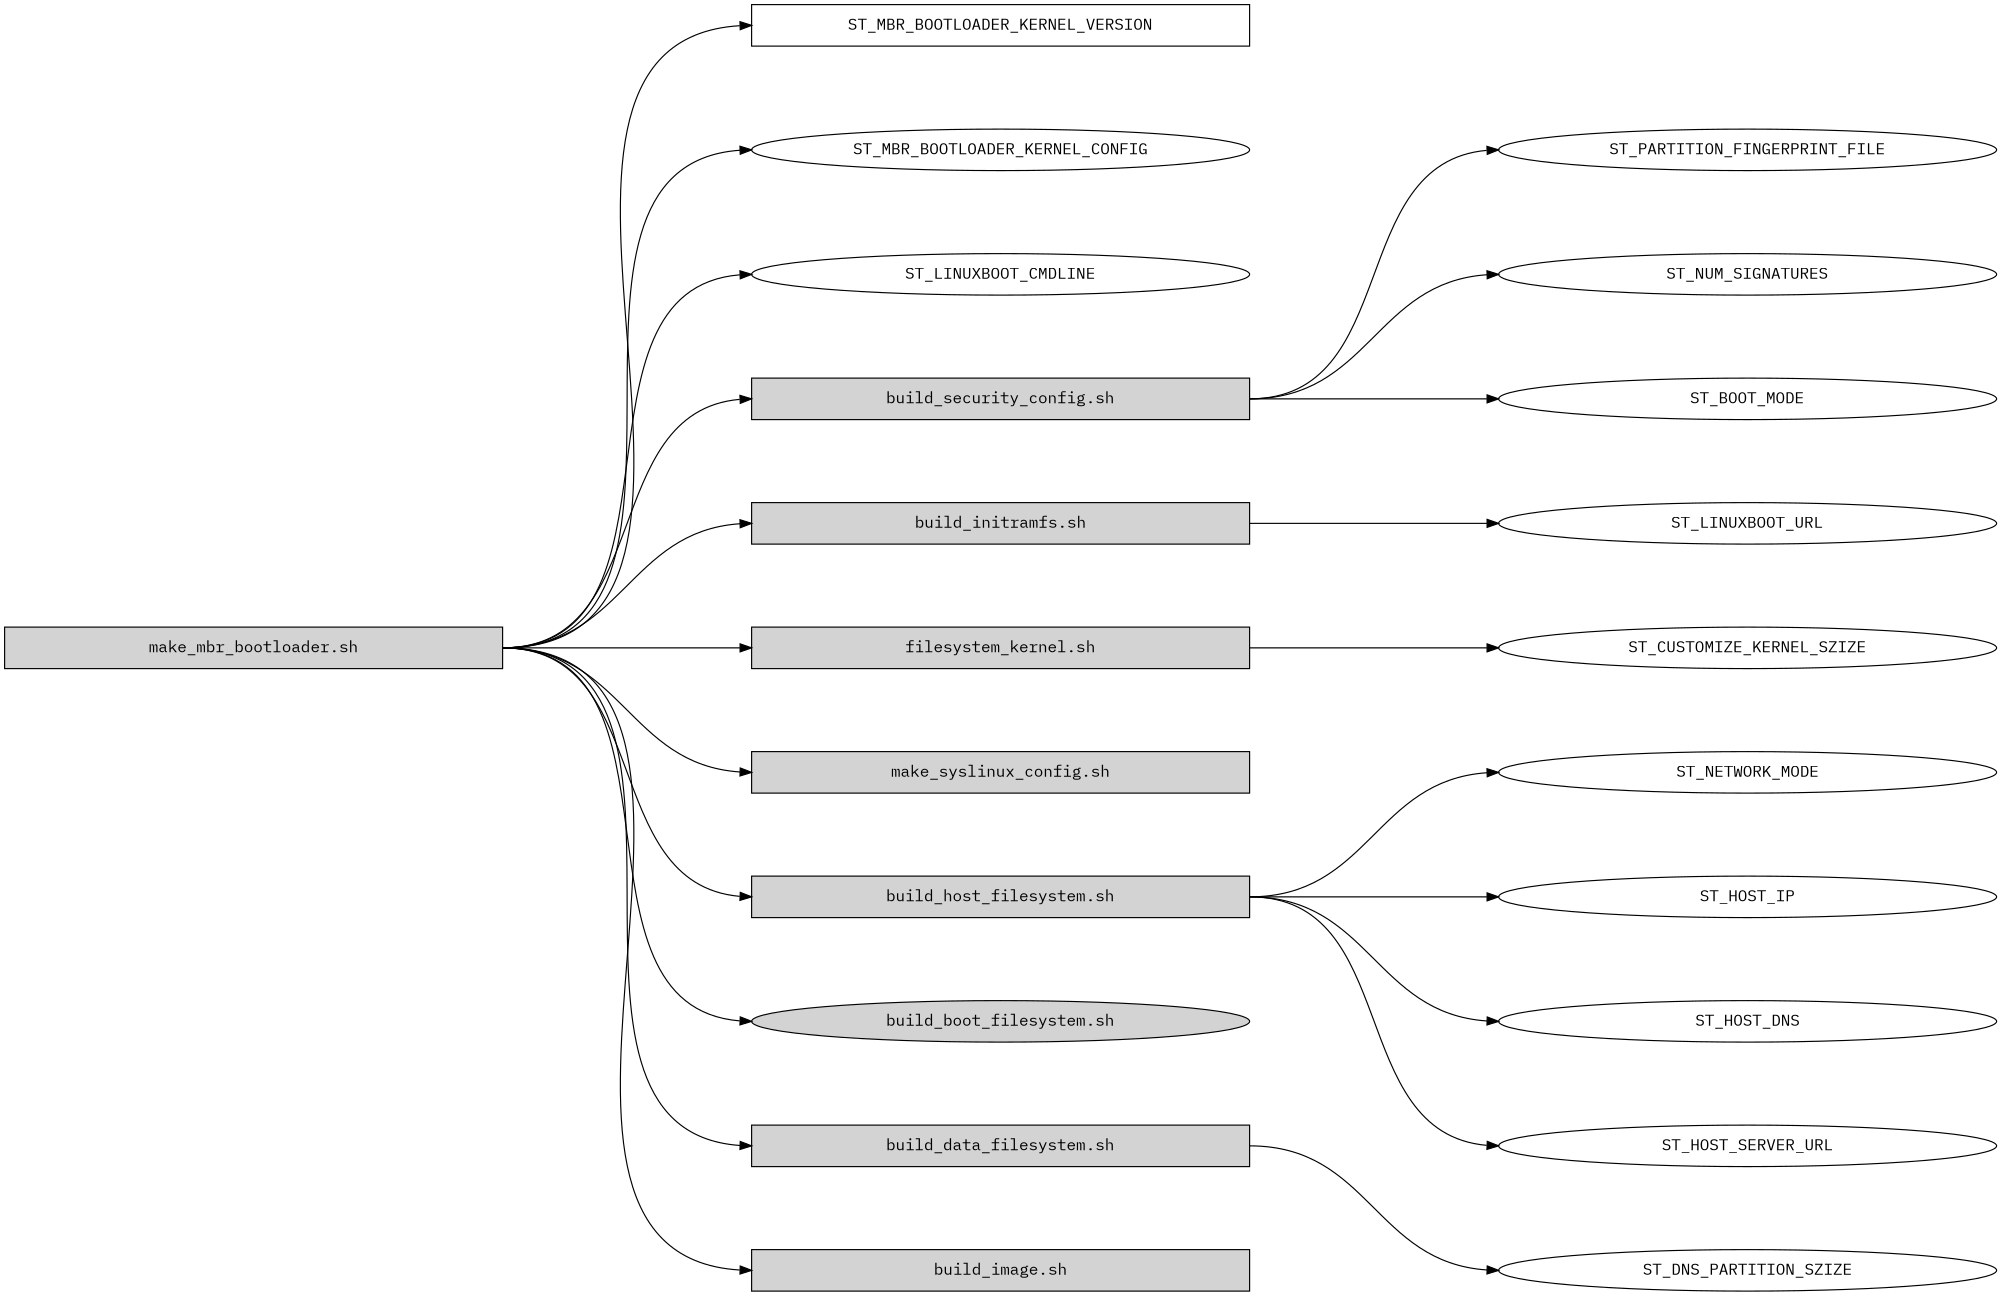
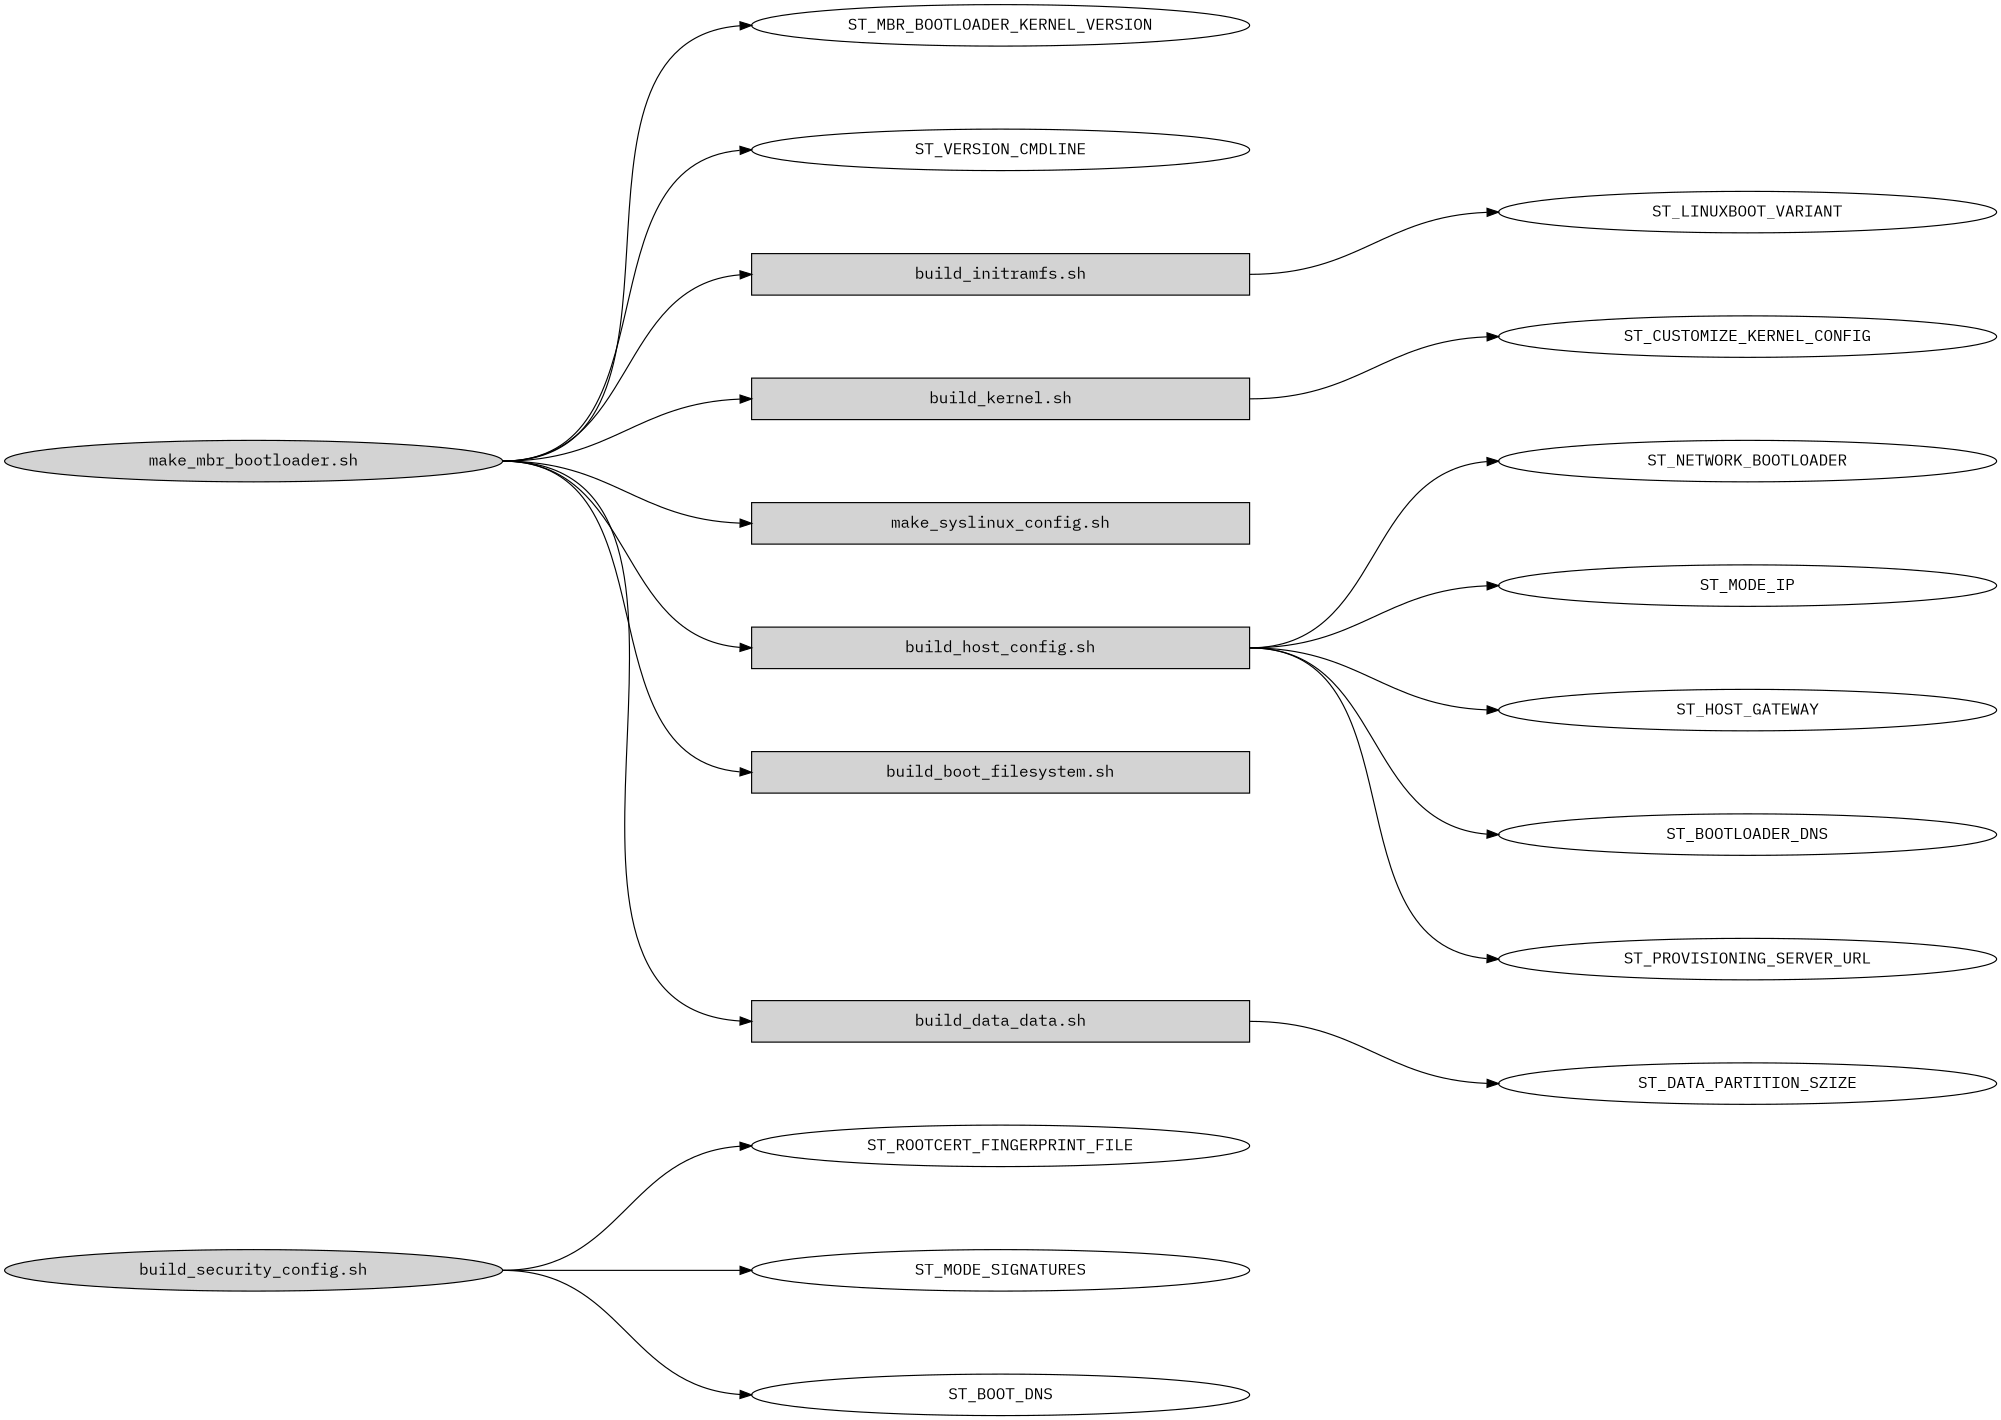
node "ST_MBR_BOOTLOADER_KERNEL_VERSION": shape box -> ellipse
node "ST_MBR_BOOTLOADER_KERNEL_CONFIG": removed
node "ST_PARTITION_FINGERPRINT_FILE": label "ST_PARTITION_FINGERPRINT_FILE" -> "ST_ROOTCERT_FINGERPRINT_FILE"
node "ST_LINUXBOOT_CMDLINE": label "ST_LINUXBOOT_CMDLINE" -> "ST_VERSION_CMDLINE"
node "ST_NUM_SIGNATURES": label "ST_NUM_SIGNATURES" -> "ST_MODE_SIGNATURES"
node "build_security_config.sh": shape box -> ellipse
node "ST_BOOT_MODE": label "ST_BOOT_MODE" -> "ST_BOOT_DNS"
edge "make_mbr_bootloader.sh" -> "build_security_config.sh": removed
node "ST_LINUXBOOT_URL": label "ST_LINUXBOOT_URL" -> "ST_LINUXBOOT_VARIANT"
node "make_mbr_bootloader.sh": shape box -> ellipse
node "filesystem_kernel.sh": label "filesystem_kernel.sh" -> "build_kernel.sh"
node "ST_CUSTOMIZE_KERNEL_SZIZE": label "ST_CUSTOMIZE_KERNEL_SZIZE" -> "ST_CUSTOMIZE_KERNEL_CONFIG"
node "ST_HOST_GATEWAY": added
node "ST_NETWORK_MODE": label "ST_NETWORK_MODE" -> "ST_NETWORK_BOOTLOADER"
node "build_host_filesystem.sh": label "build_host_filesystem.sh" -> "build_host_config.sh"
node "ST_HOST_IP": label "ST_HOST_IP" -> "ST_MODE_IP"
node "build_boot_filesystem.sh": shape ellipse -> box
node "ST_HOST_DNS": label "ST_HOST_DNS" -> "ST_BOOTLOADER_DNS"
node "build_data_filesystem.sh": label "build_data_filesystem.sh" -> "build_data_data.sh"
node "ST_HOST_SERVER_URL": label "ST_HOST_SERVER_URL" -> "ST_PROVISIONING_SERVER_URL"
node "build_image.sh": removed
node "ST_DNS_PARTITION_SZIZE": label "ST_DNS_PARTITION_SZIZE" -> "ST_DATA_PARTITION_SZIZE"
